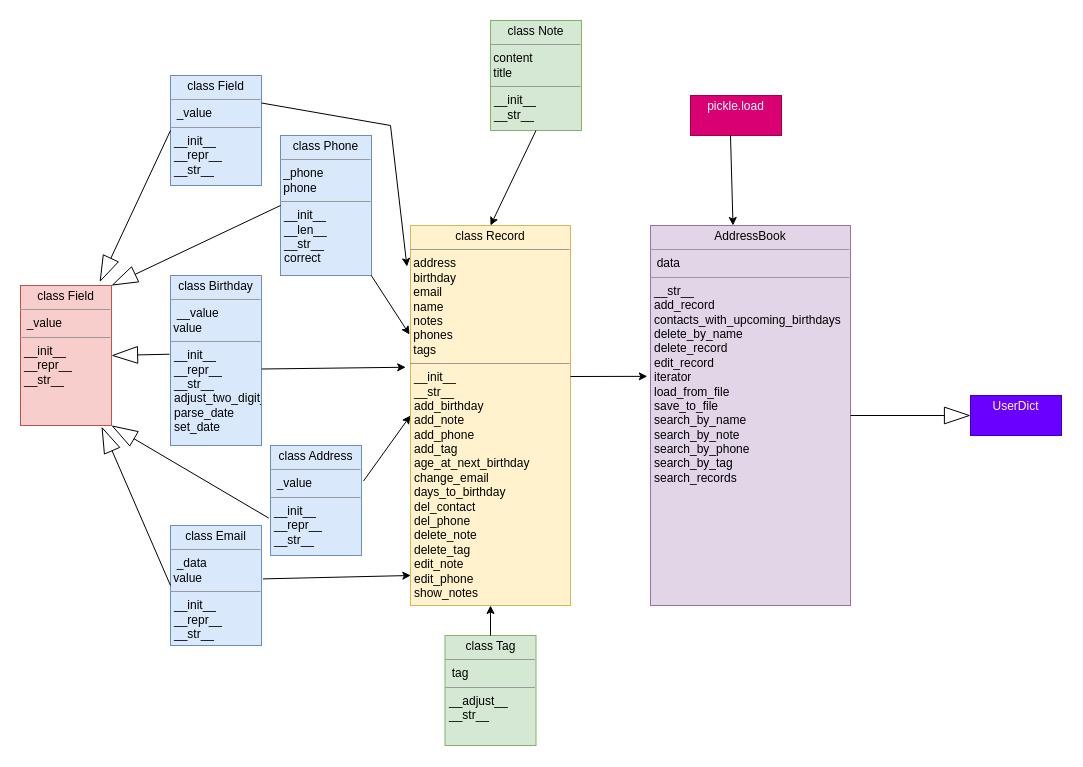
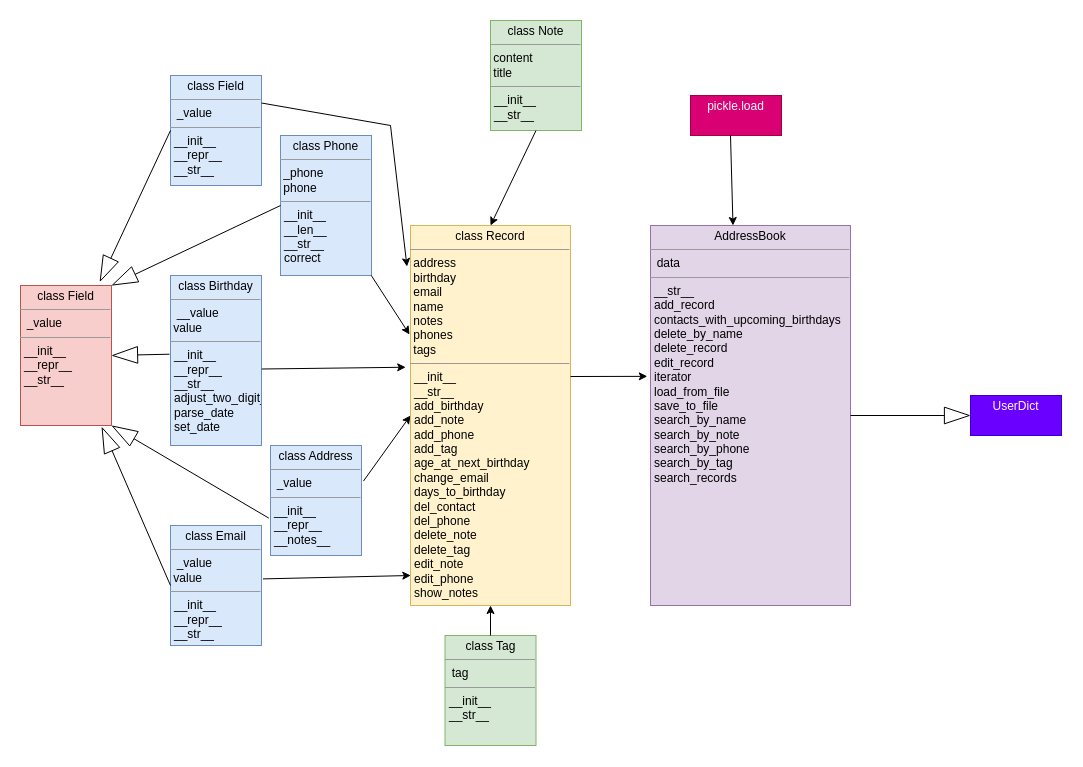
node "class Address _value__init__ __repr__ __str__": label "class Address _value__init__ __repr__ __str__" -> "class Address _value__init__ __repr__ __notes__"
node "class Email _data value __init__ __repr__ __str__": label "class Email _data value __init__ __repr__ __str__" -> "class Email _value value __init__ __repr__ __str__"
node "class Tag tag__adjust__ __str__": label "class Tag tag__adjust__ __str__" -> "class Tag tag__init__ __str__"
